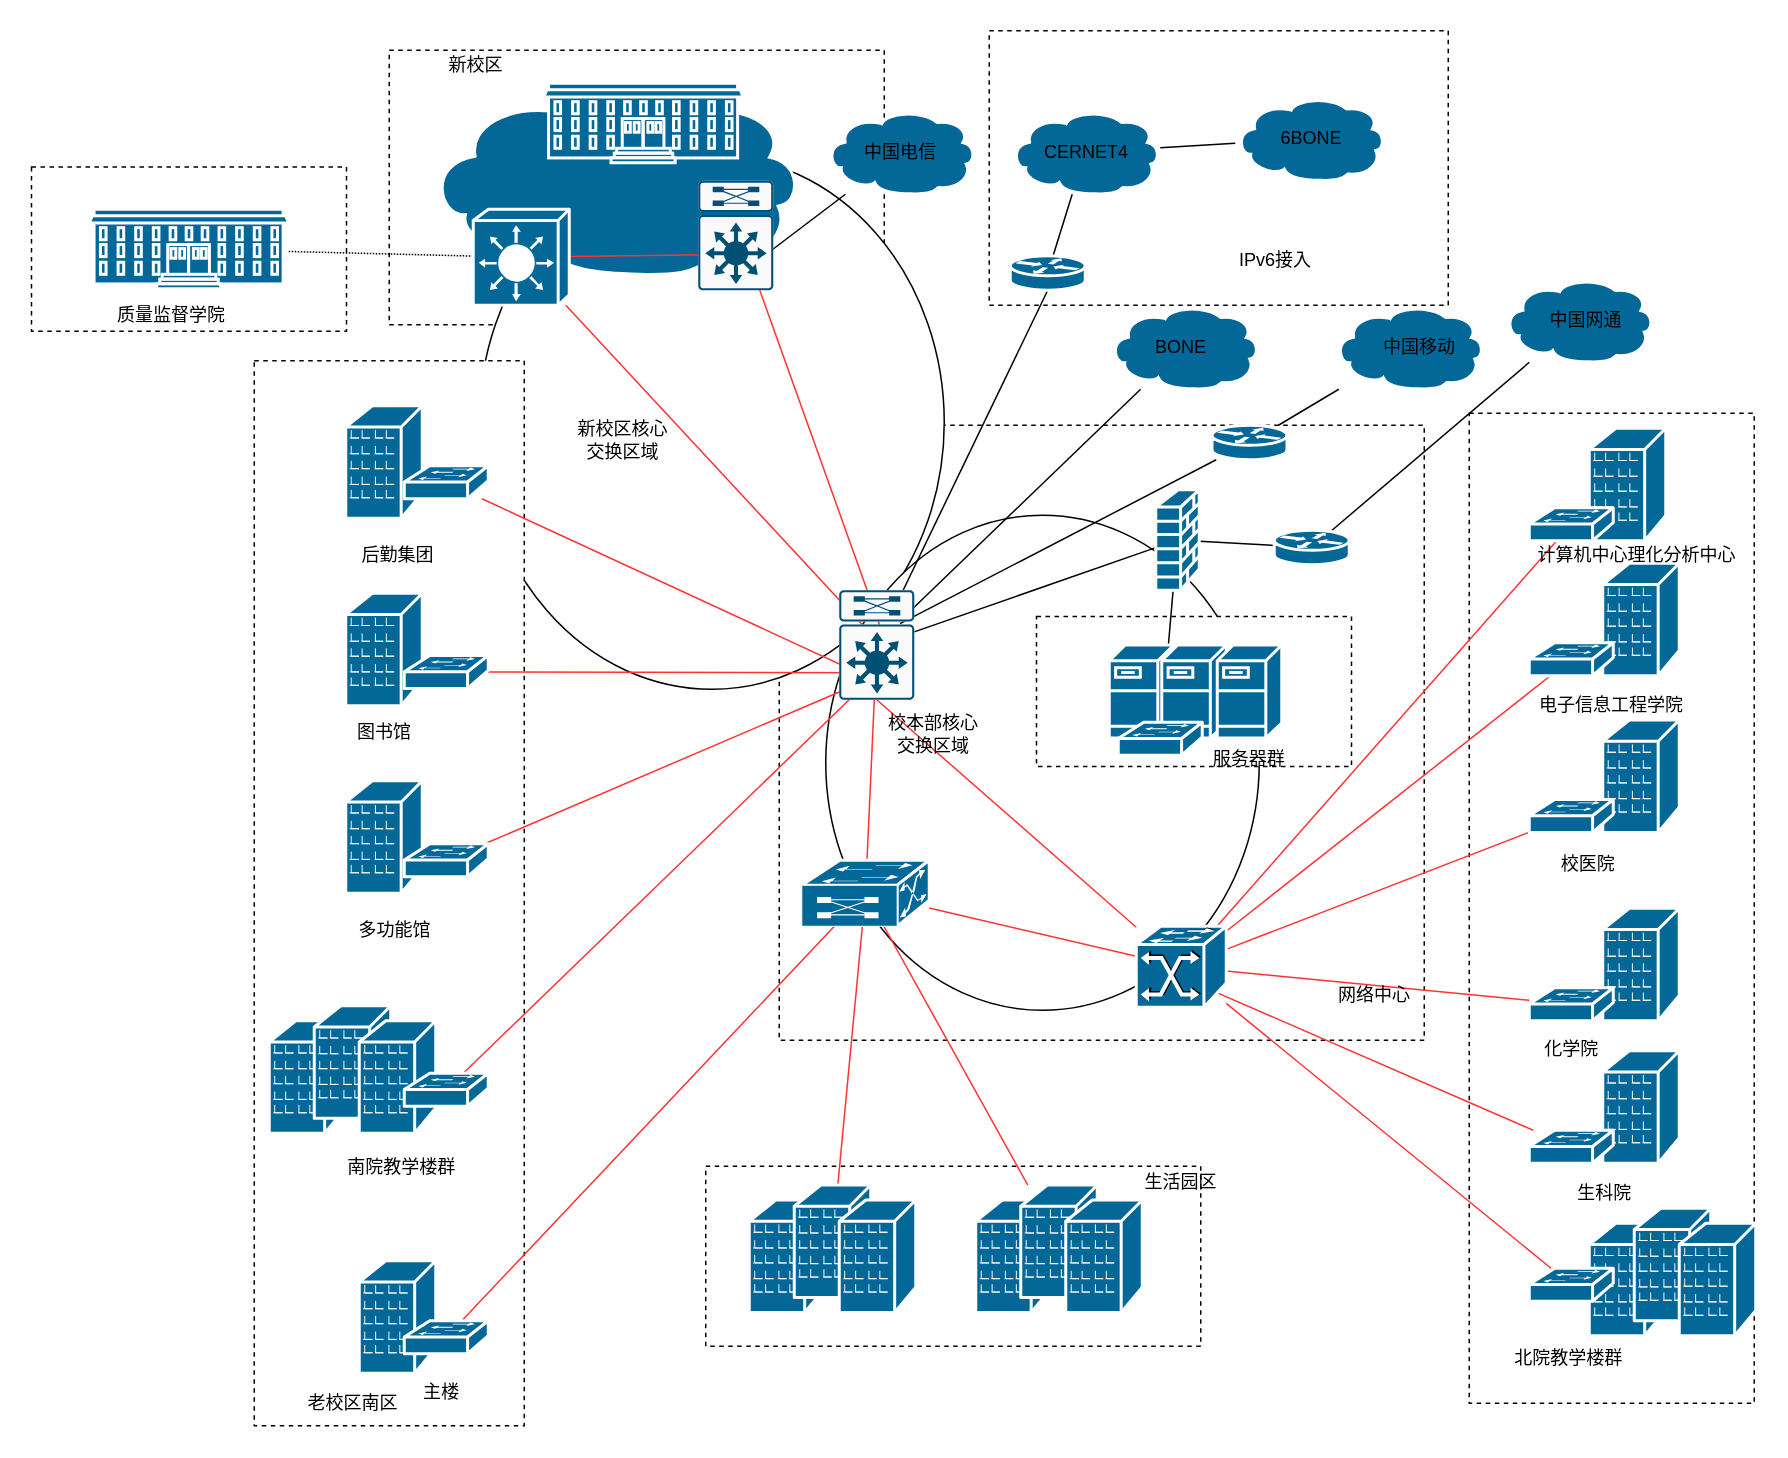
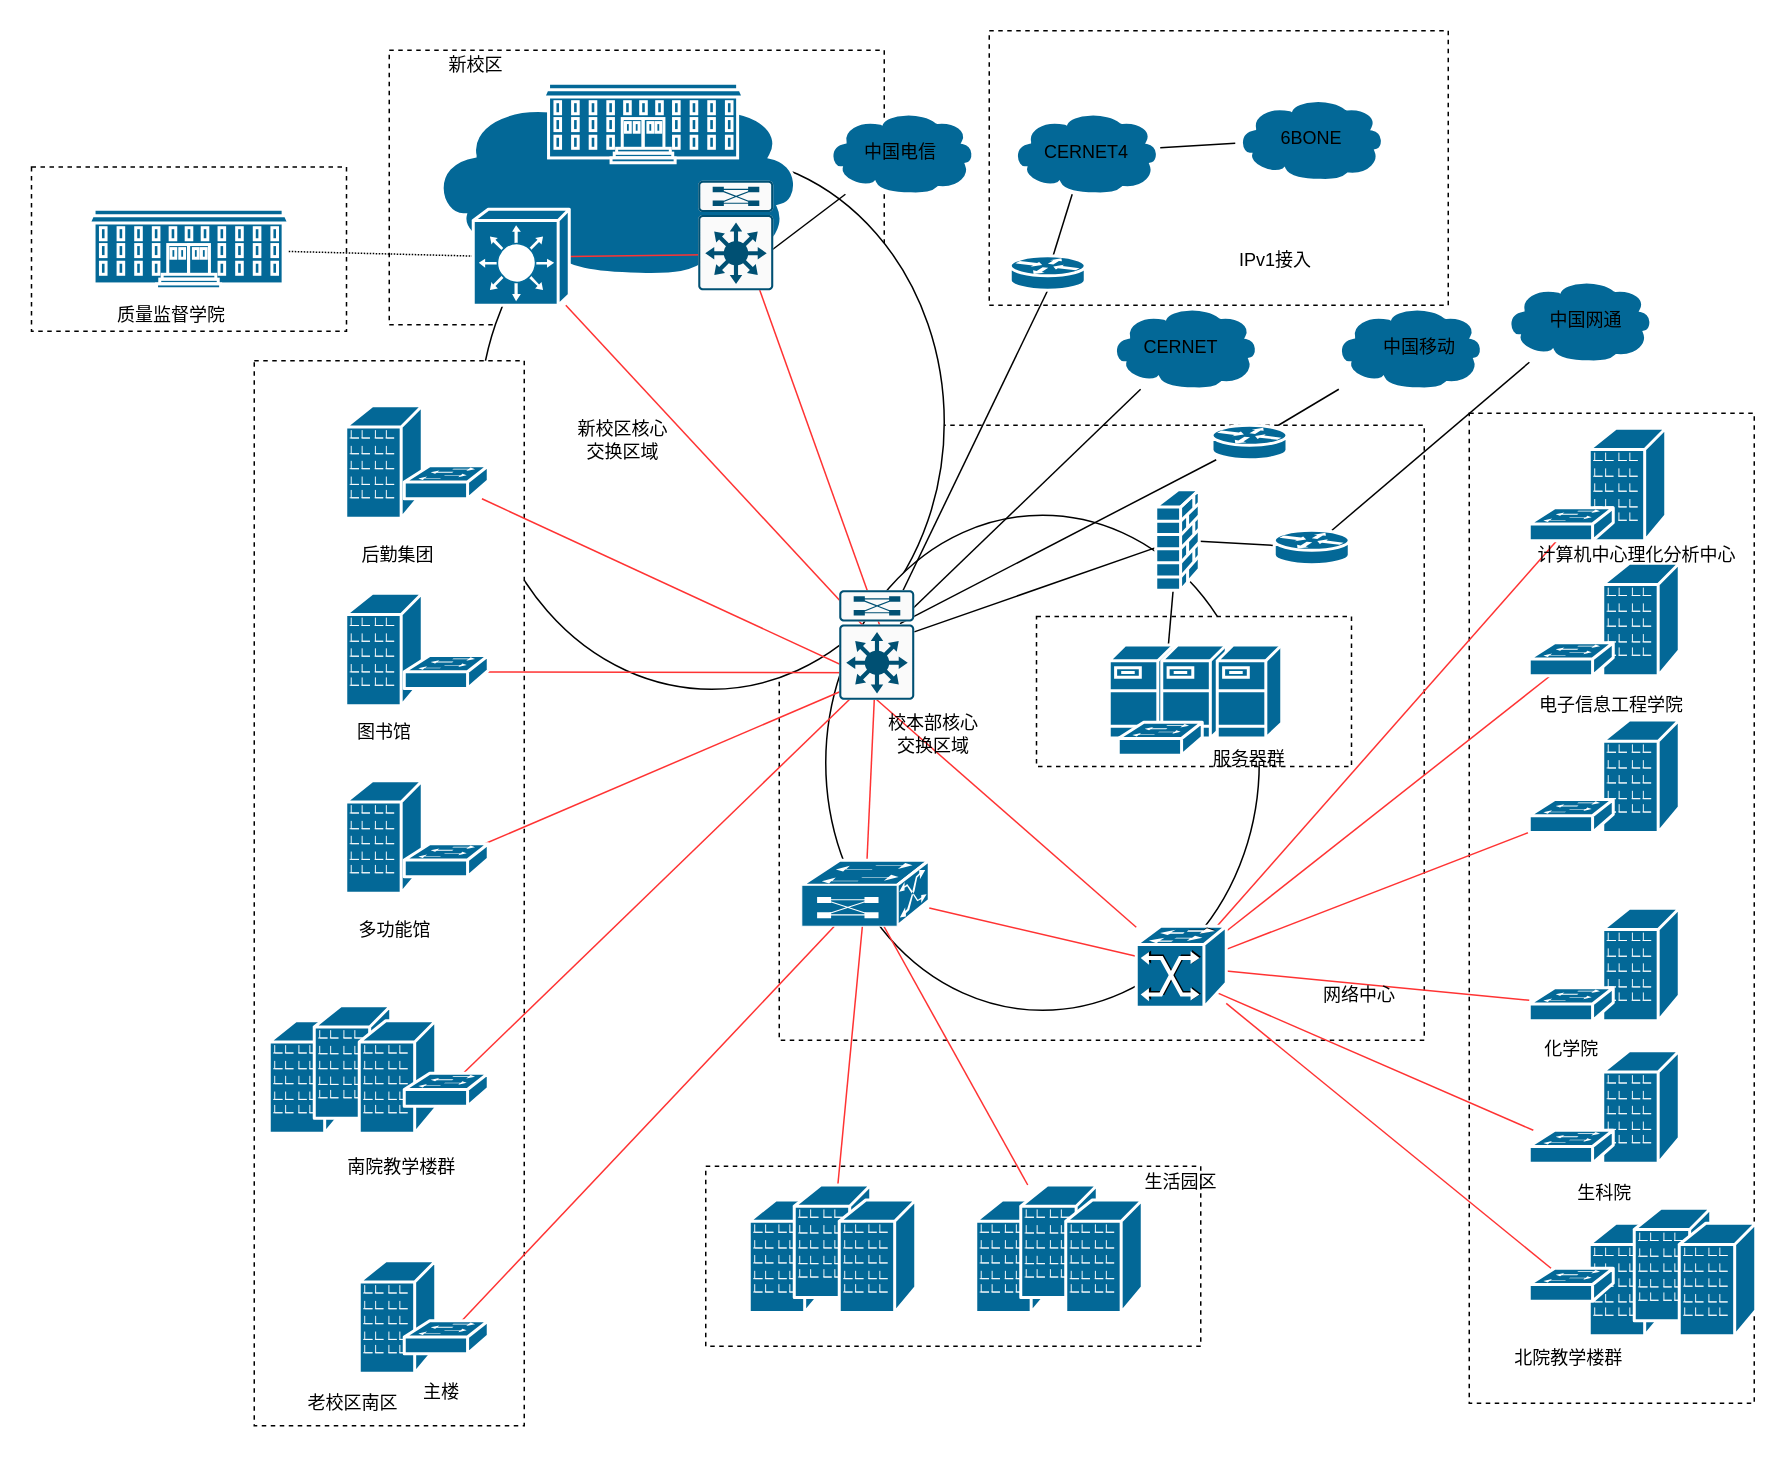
node "IPv6接入": label "IPv6接入" -> "IPv1接入"
node "BONE": label "BONE" -> "CERNET"
node "校医院": removed
node "网络中心": moved (1375, 995) -> (1360, 995)
